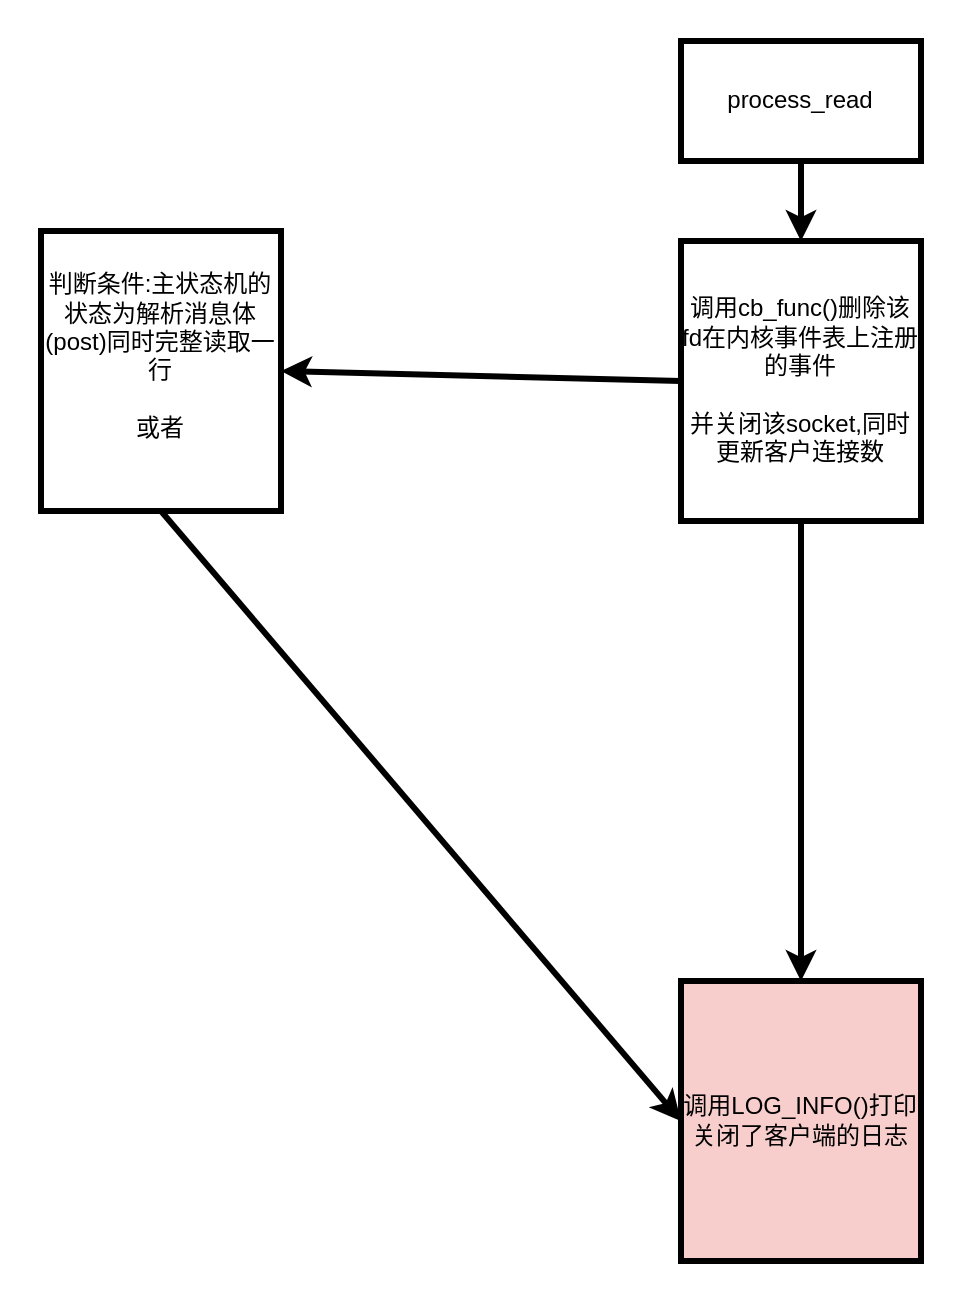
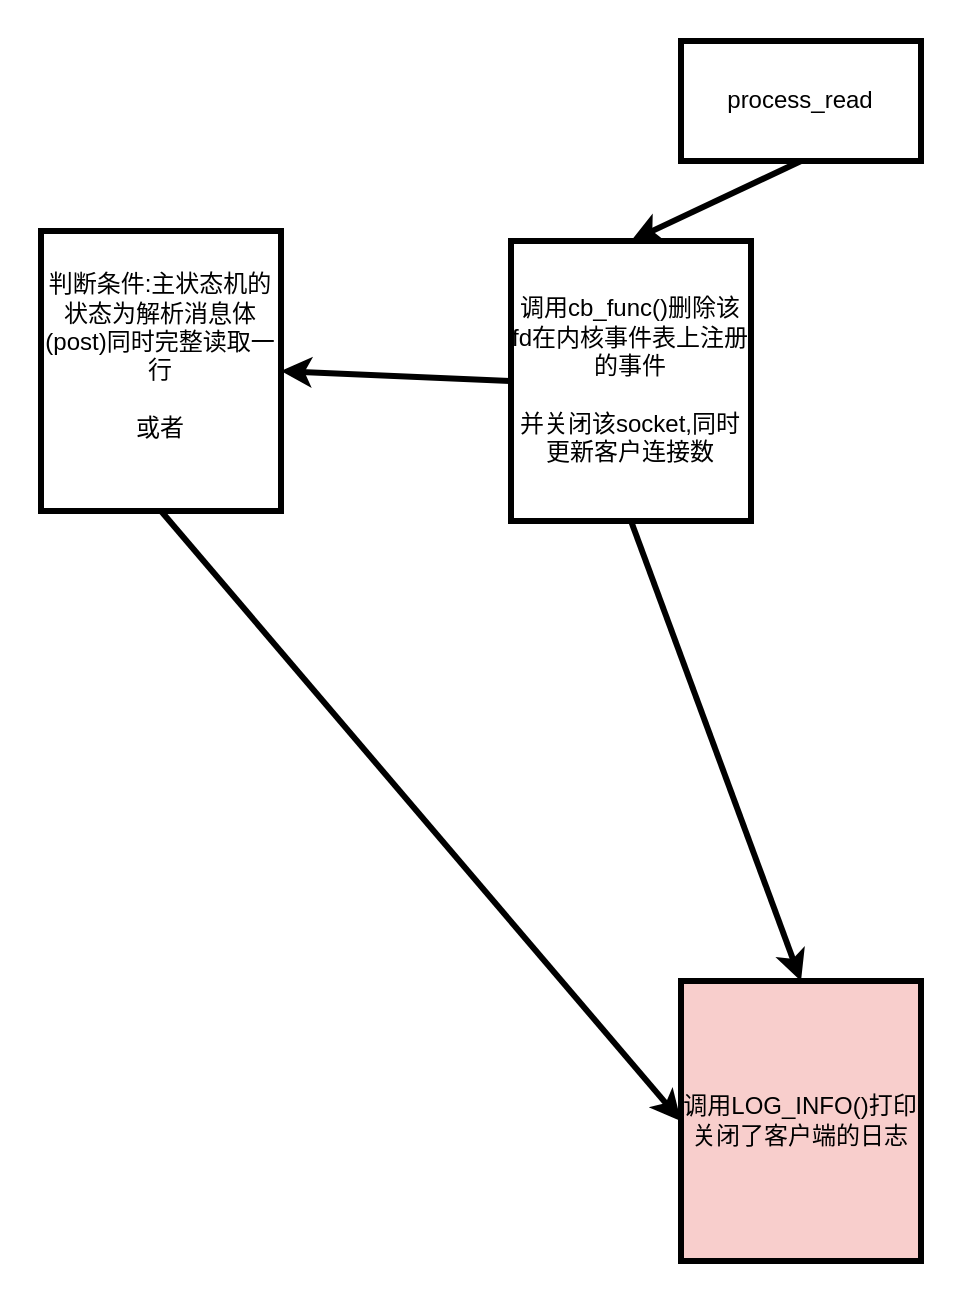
node "调用cb_func()删除该fd在内核事件表上注册的事件 并关闭该socket,同时更新客户连接数": moved (801, 381) -> (631, 381)
